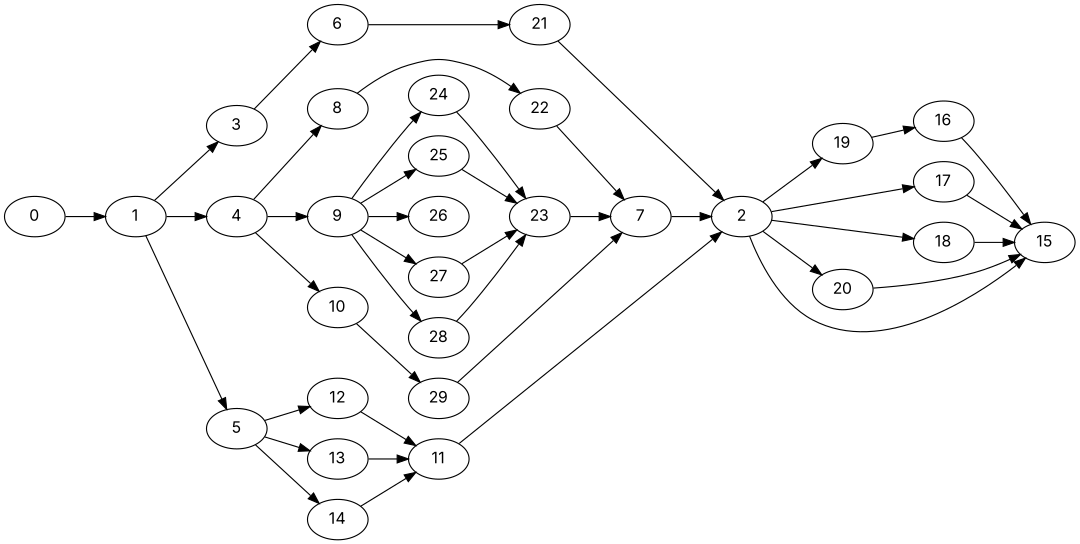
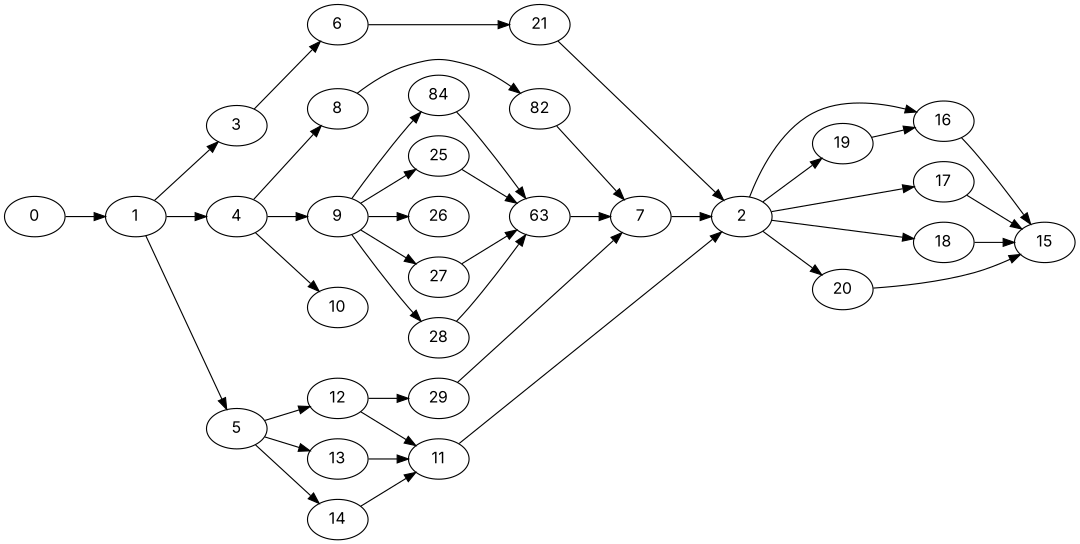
node "24": label "24" -> "84"
node "22": label "22" -> "82"
node "23": label "23" -> "63"
edge "2" -> "15": now "2" -> "16"
edge "10" -> "29": now "12" -> "29"
